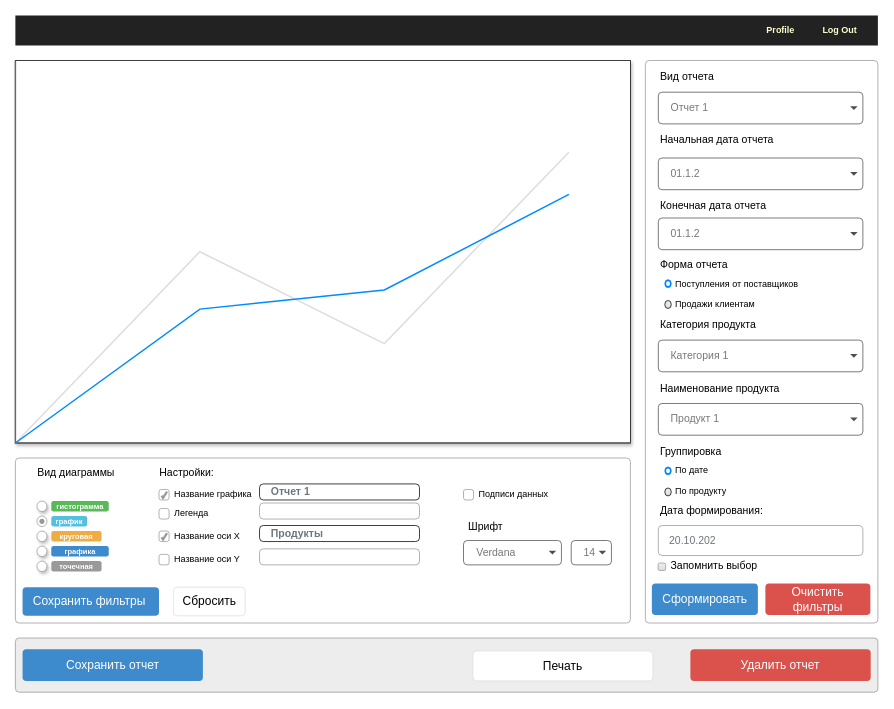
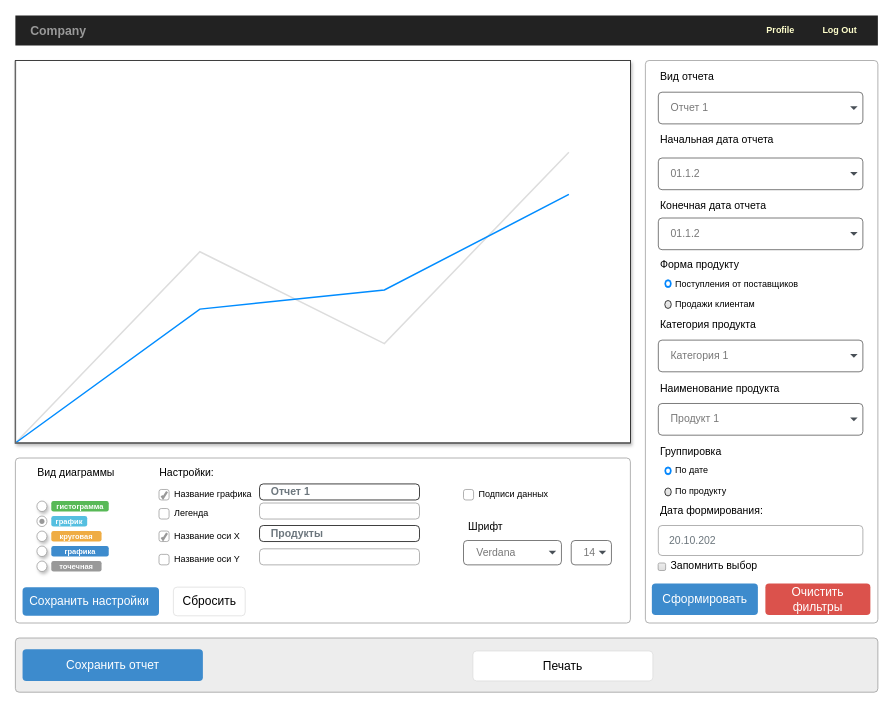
node "Company": added
node "Форма отчета": label "Форма отчета" -> "Форма продукту"
node "Сохранить фильтры": label "Сохранить фильтры" -> "Сохранить настройки"
node "Удалить отчет": removed
